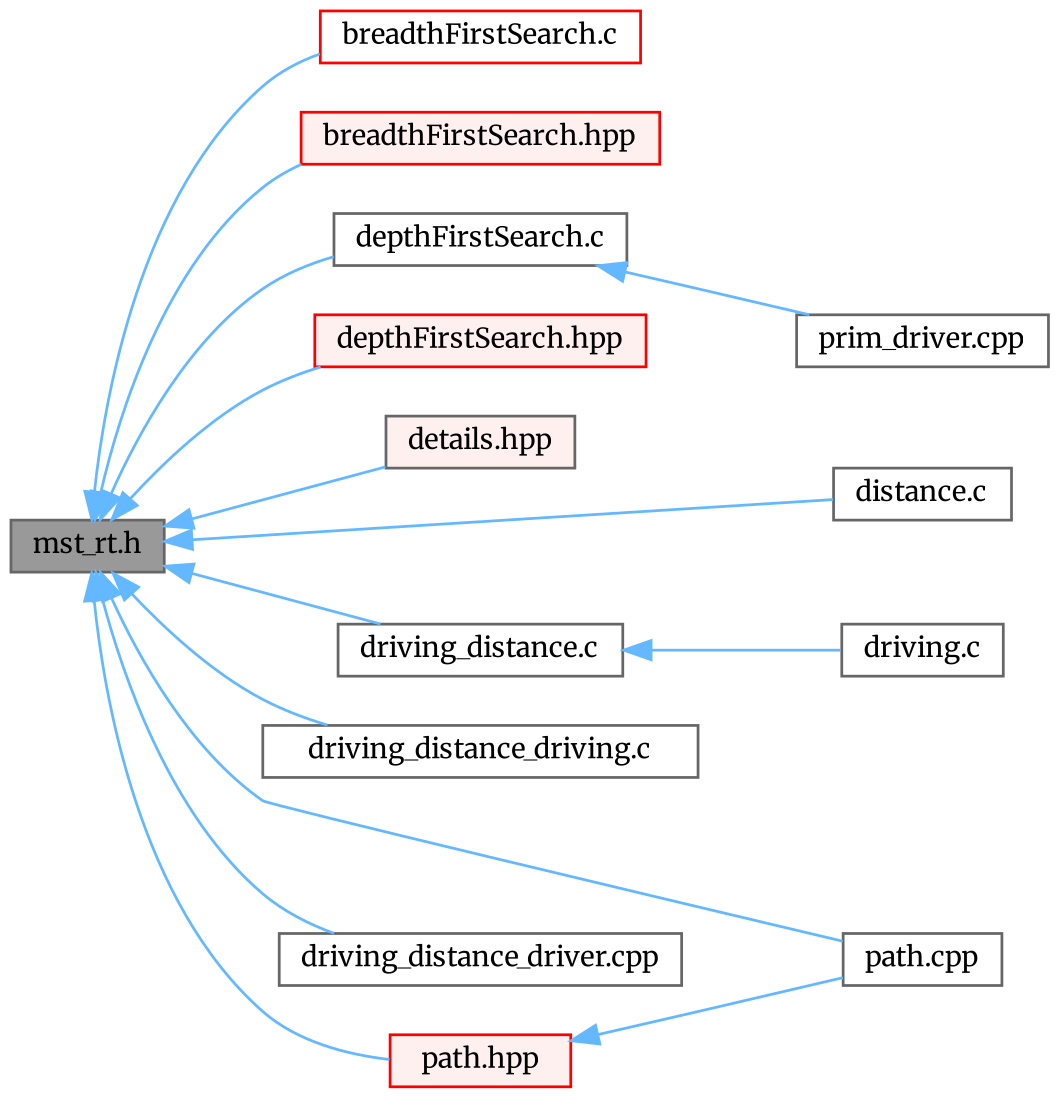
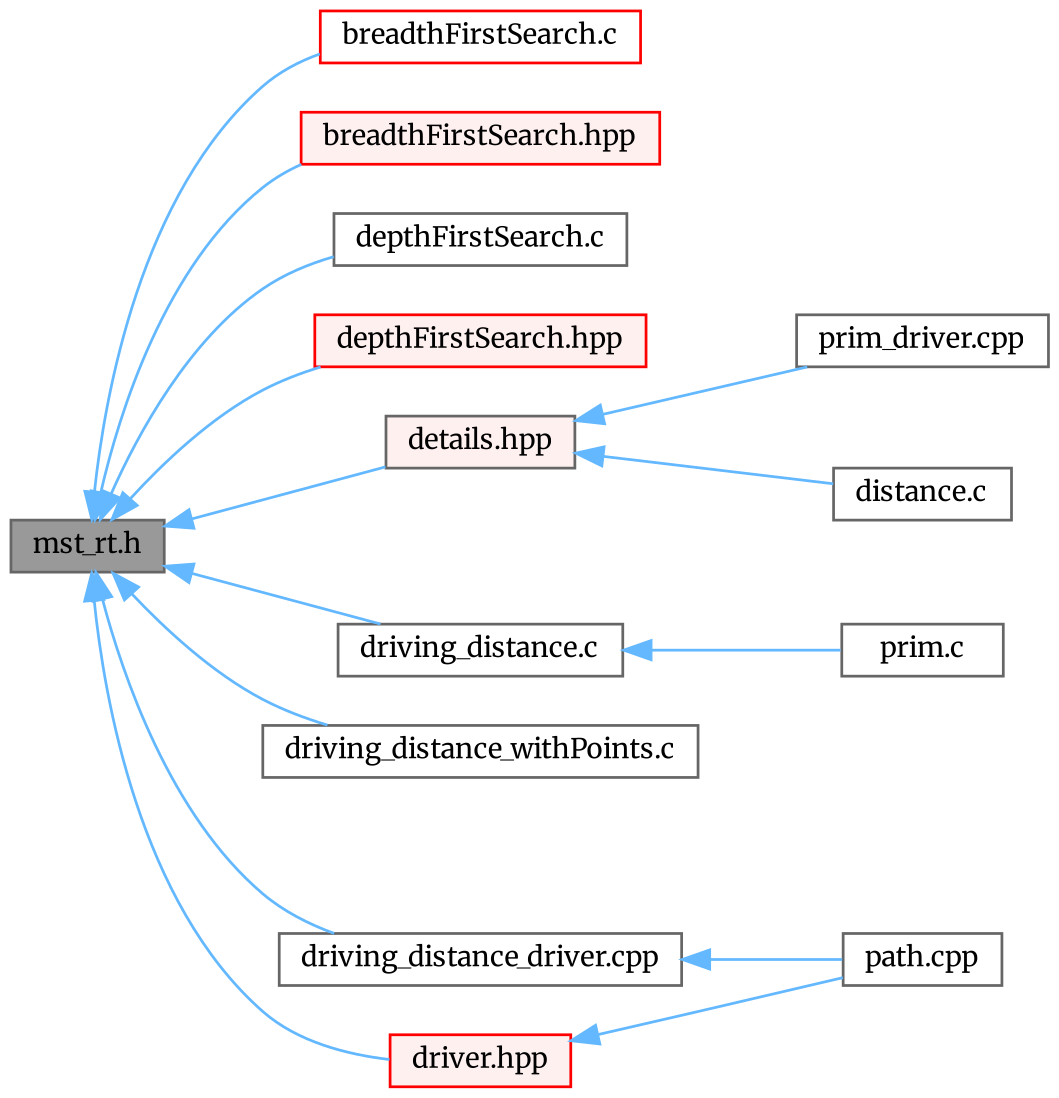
edge "prim_driver.cpp" -> "depthFirstSearch.c": now "prim_driver.cpp" -> "details.hpp"
edge "distance.c" -> "mst_rt.h": now "distance.c" -> "details.hpp"
node "driving.c": label "driving.c" -> "prim.c"
node "driving_distance_driving.c": label "driving_distance_driving.c" -> "driving_distance_withPoints.c"
edge "path.cpp" -> "mst_rt.h": now "path.cpp" -> "driving_distance_driver.cpp"
node "path.hpp": label "path.hpp" -> "driver.hpp"
